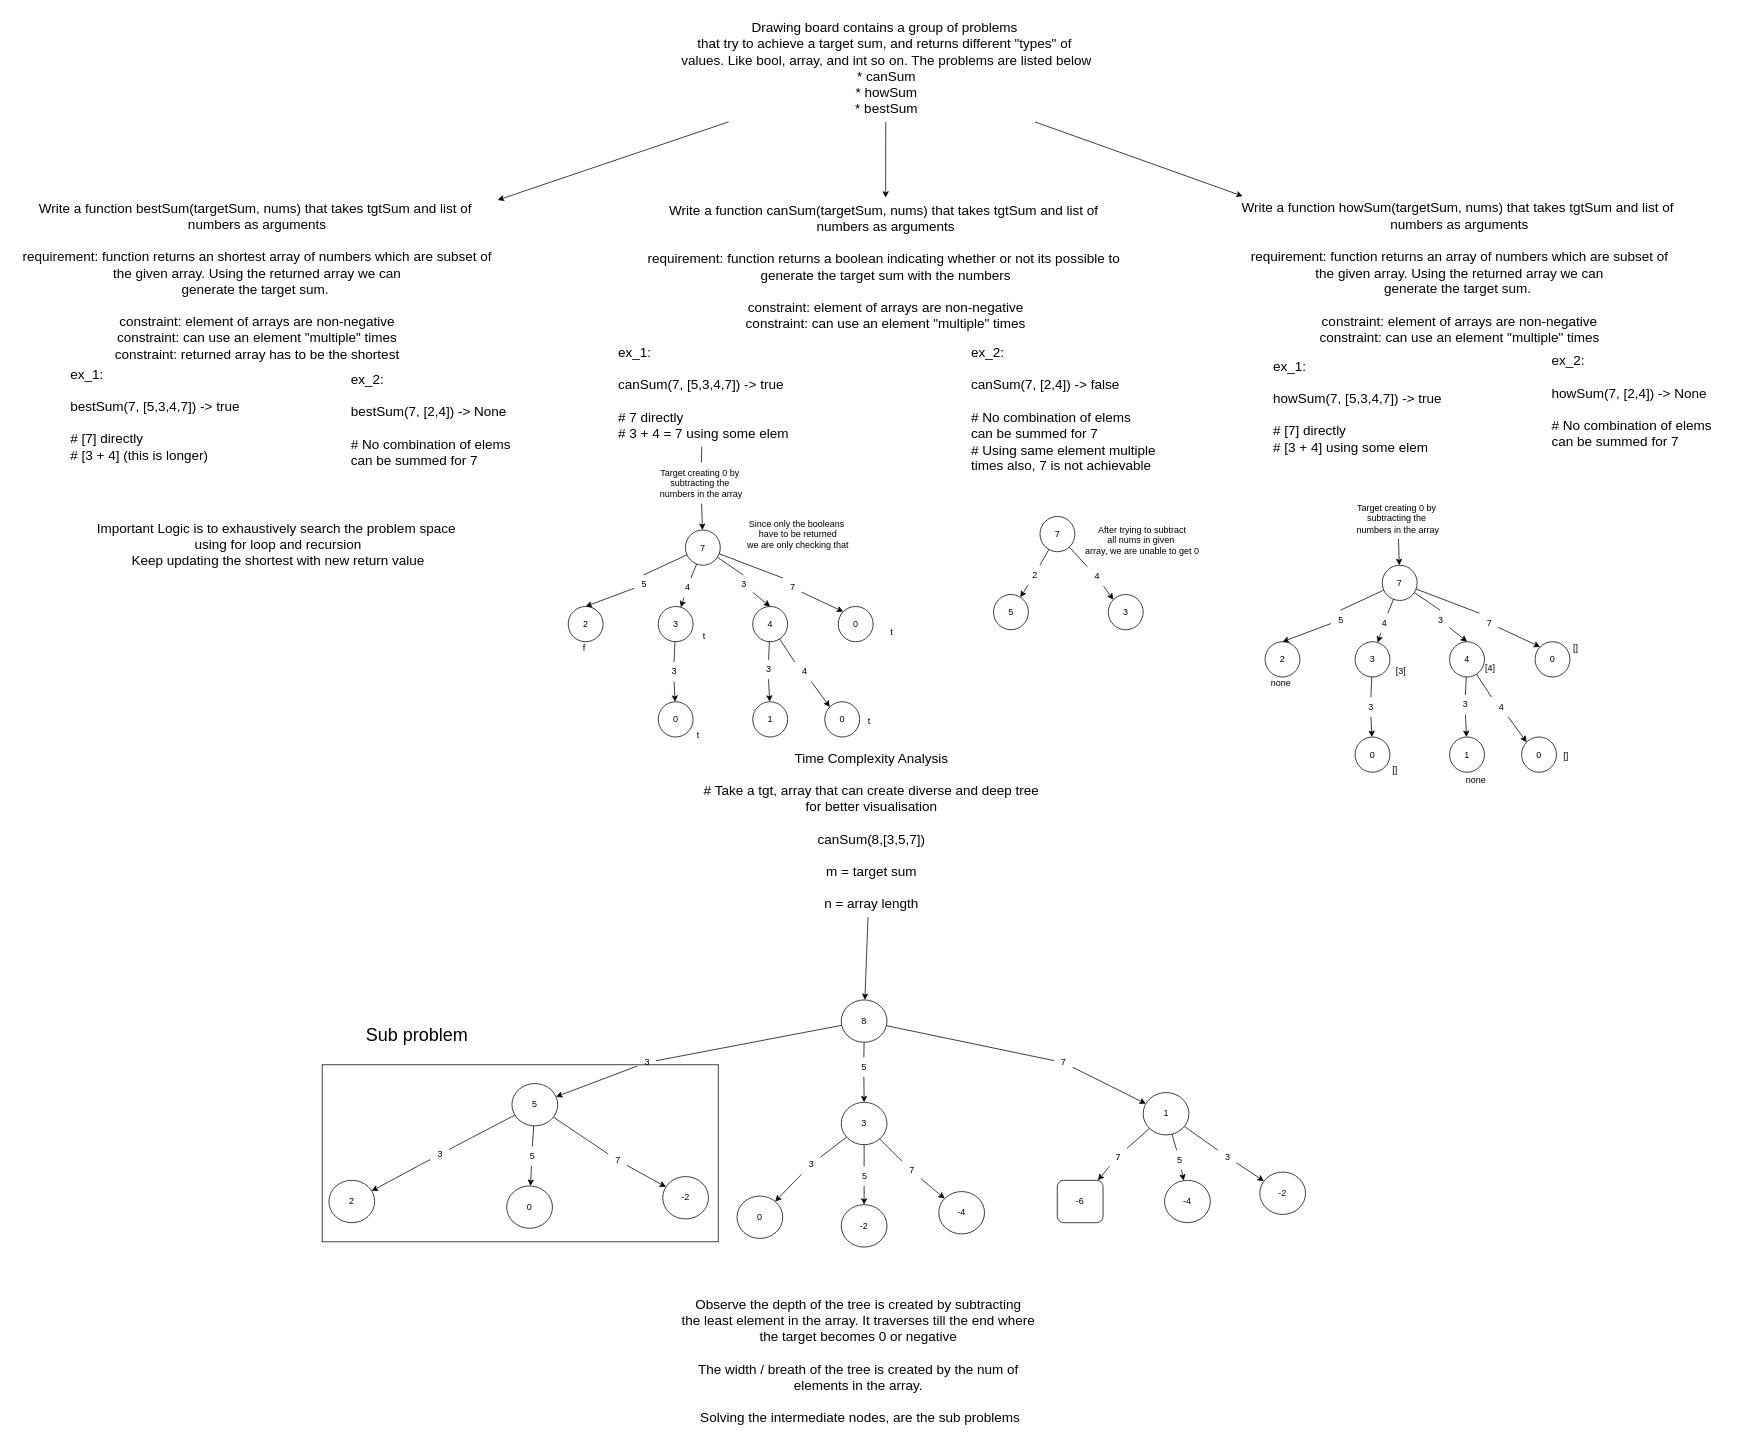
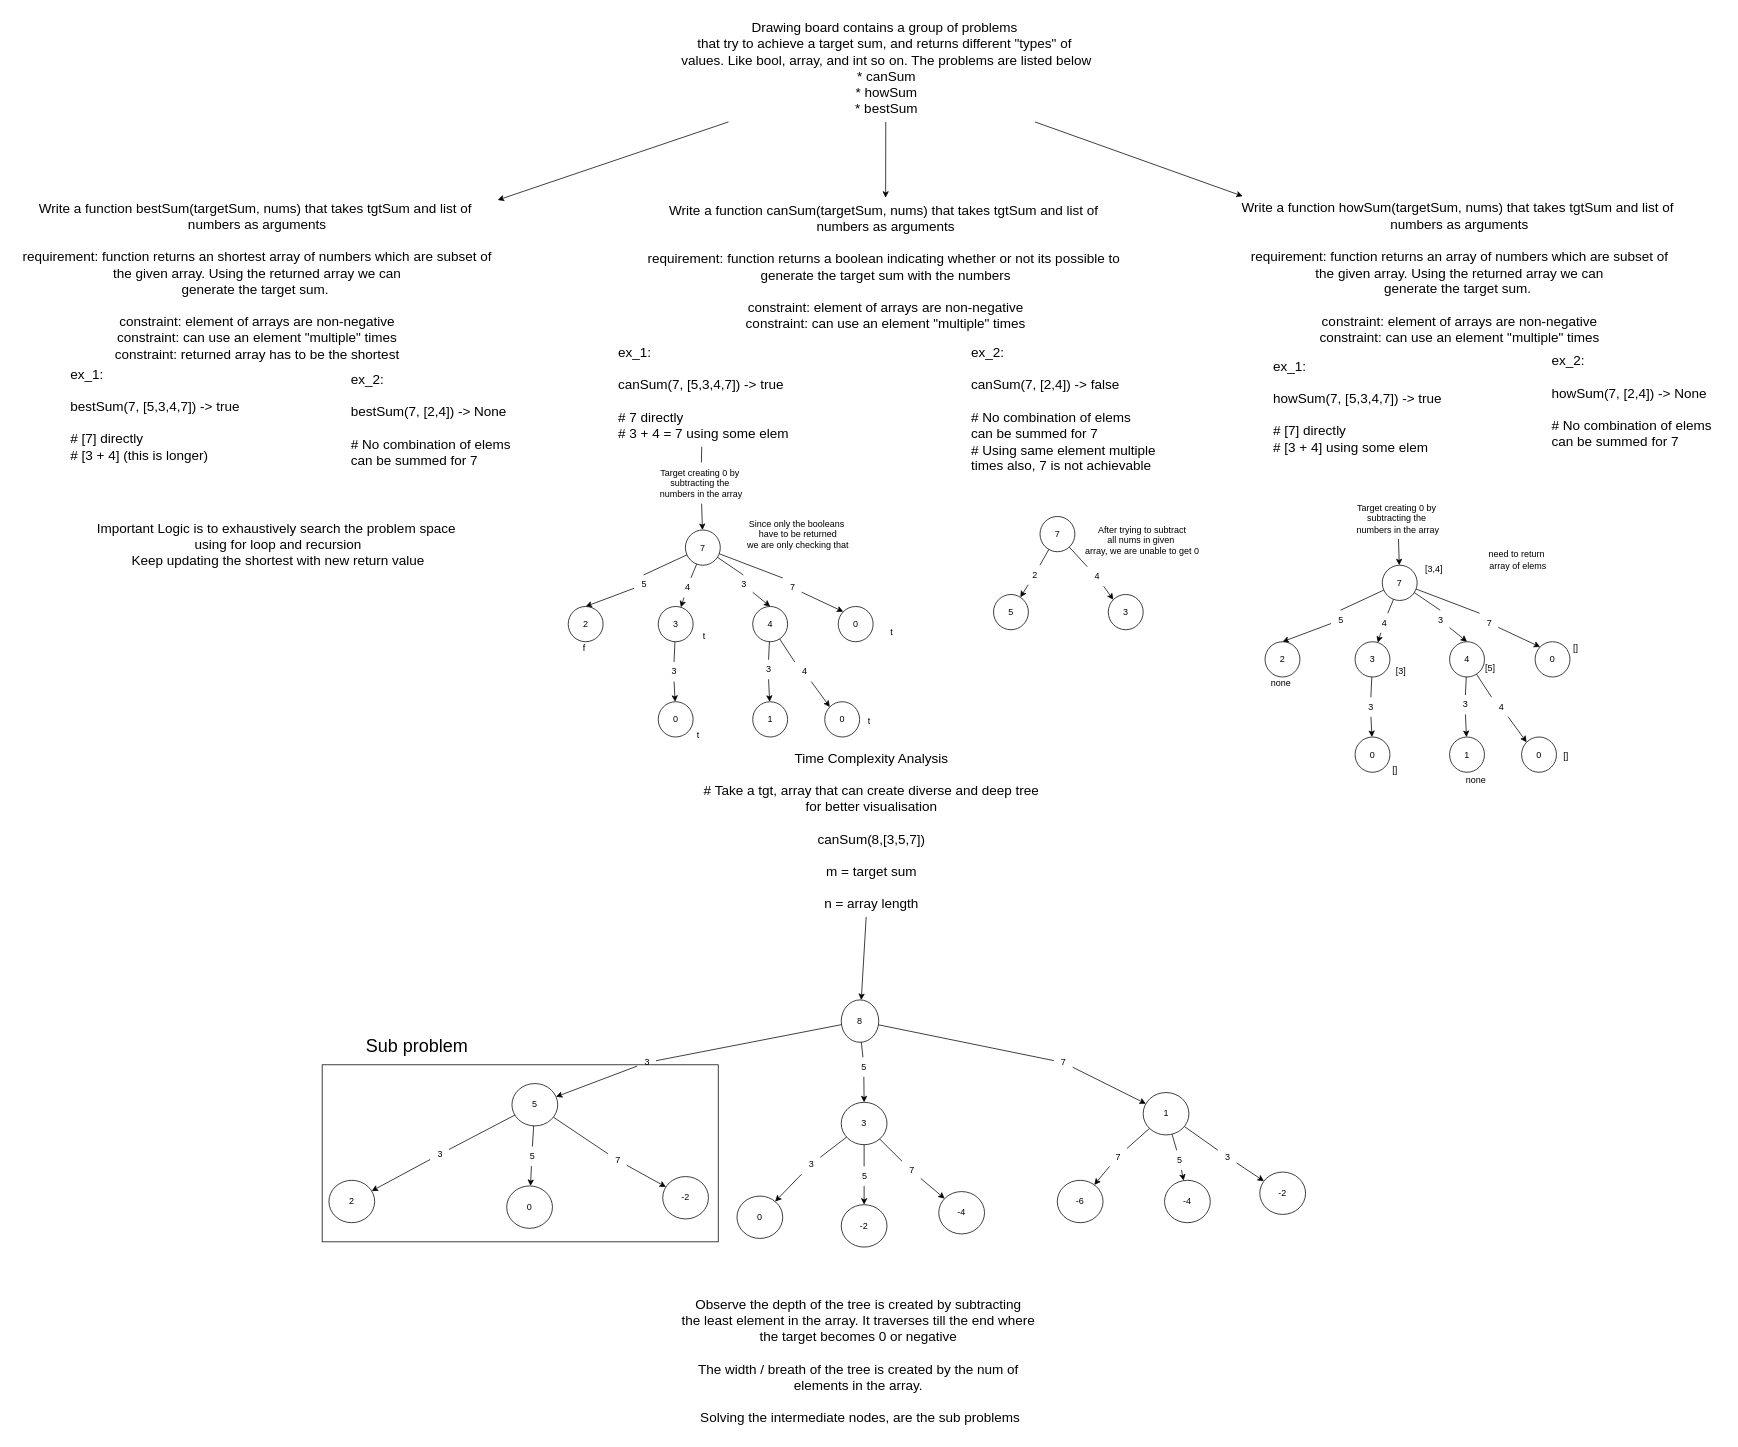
node "need to return array of elems": added
node "[3,4]": added
node "[4]": label "[4]" -> "[5]"
node "8": size 46x42 -> 38x42
node "Sub problem": moved (417, 1035) -> (417, 1046)
node "-6": shape rounded rectangle -> ellipse
